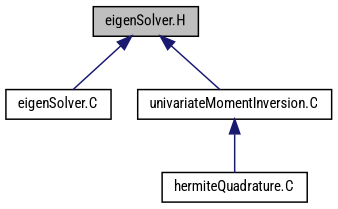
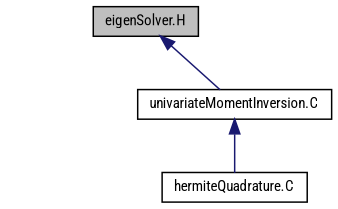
node "eigenSolver.C": removed
